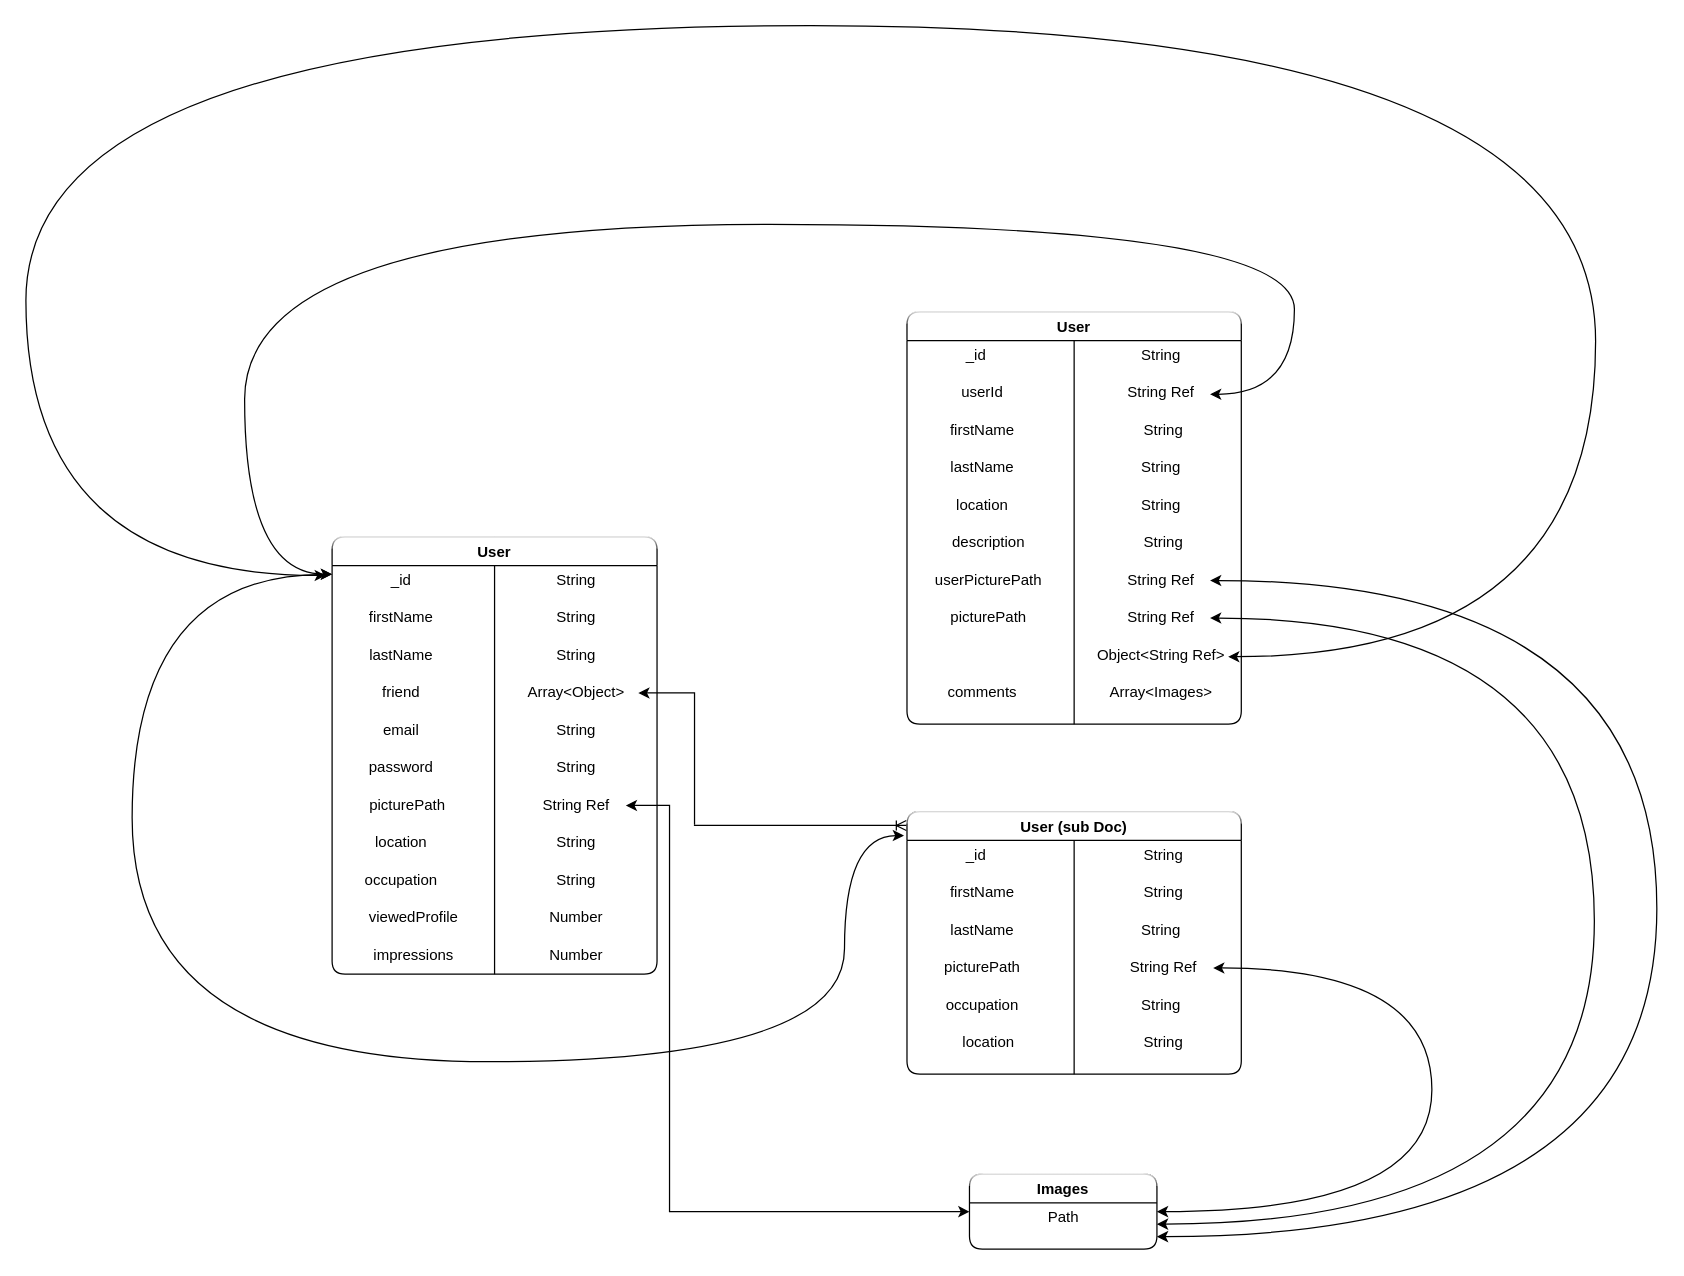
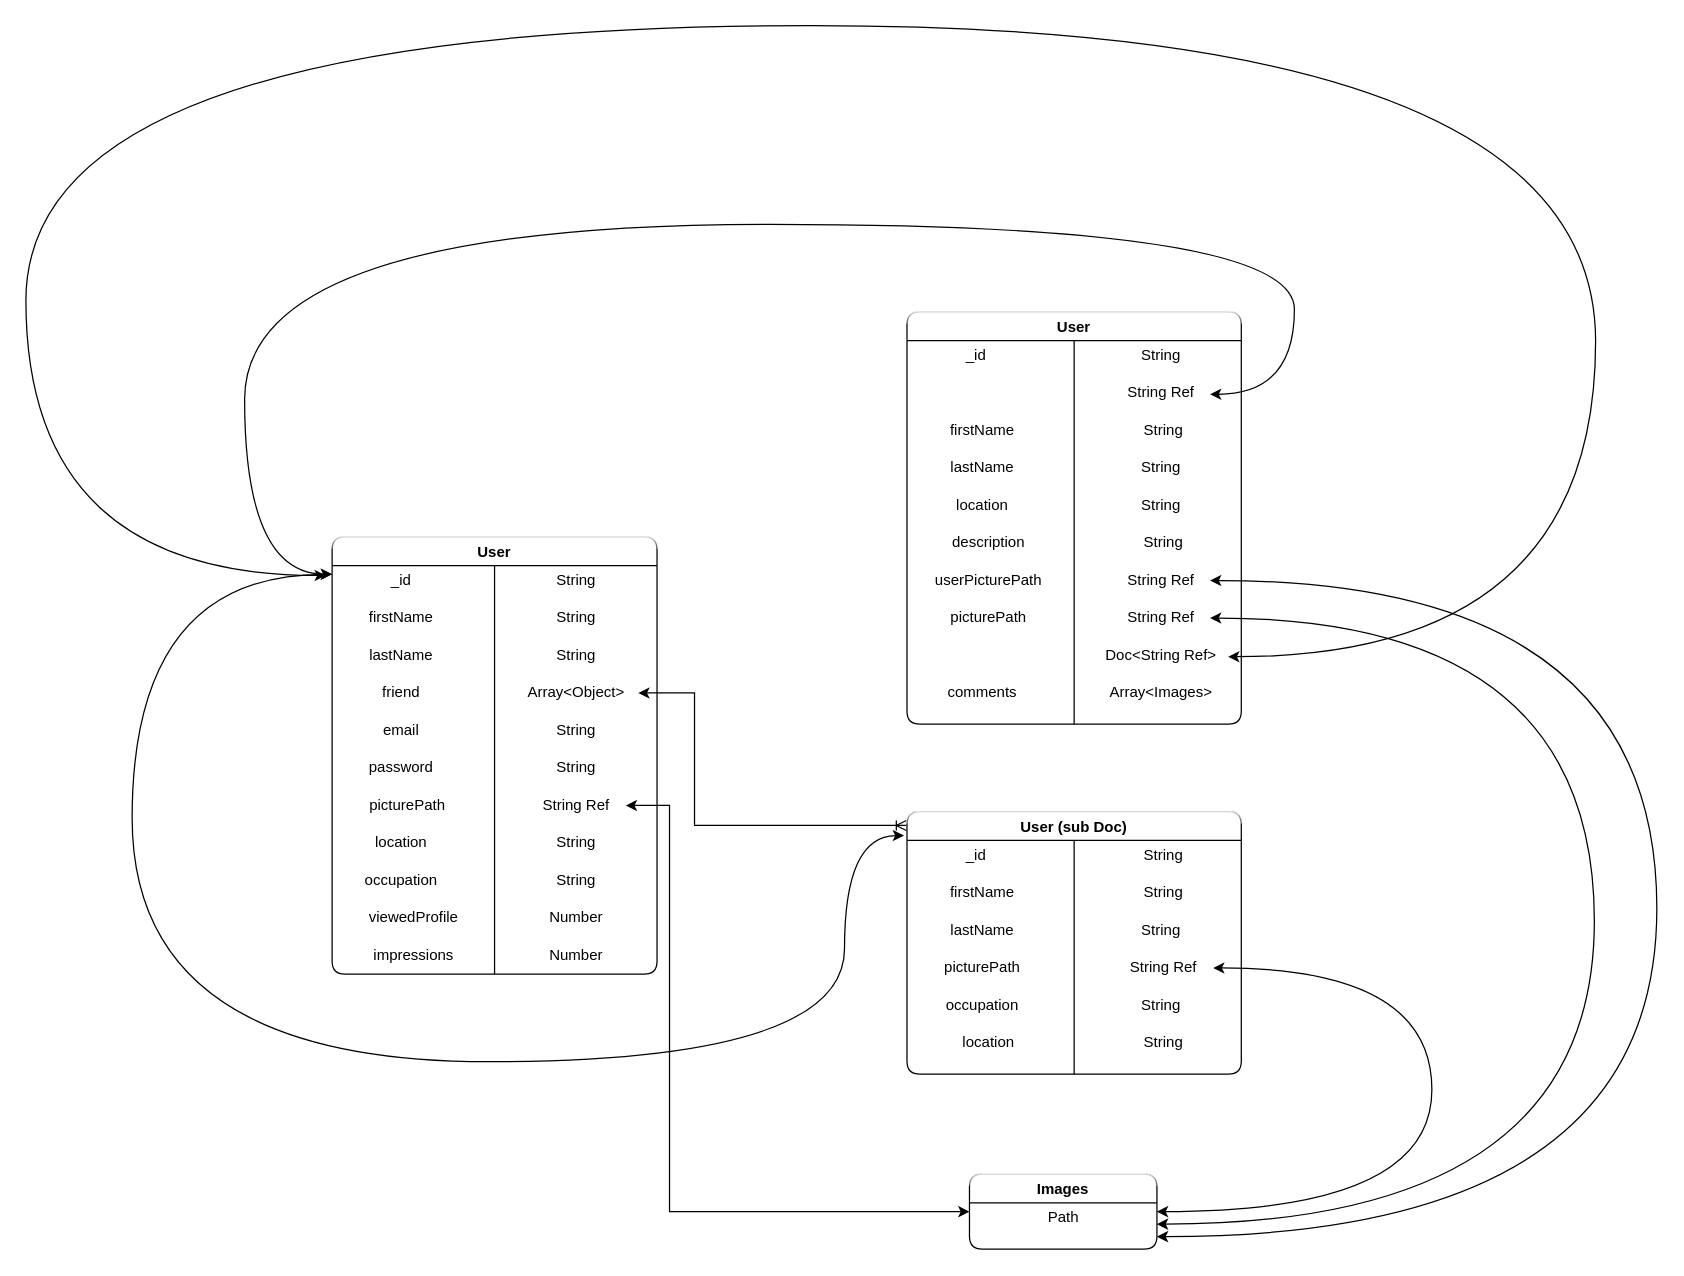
node "userId": removed
node "Object<String Ref>": label "Object<String Ref>" -> "Doc<String Ref>"
